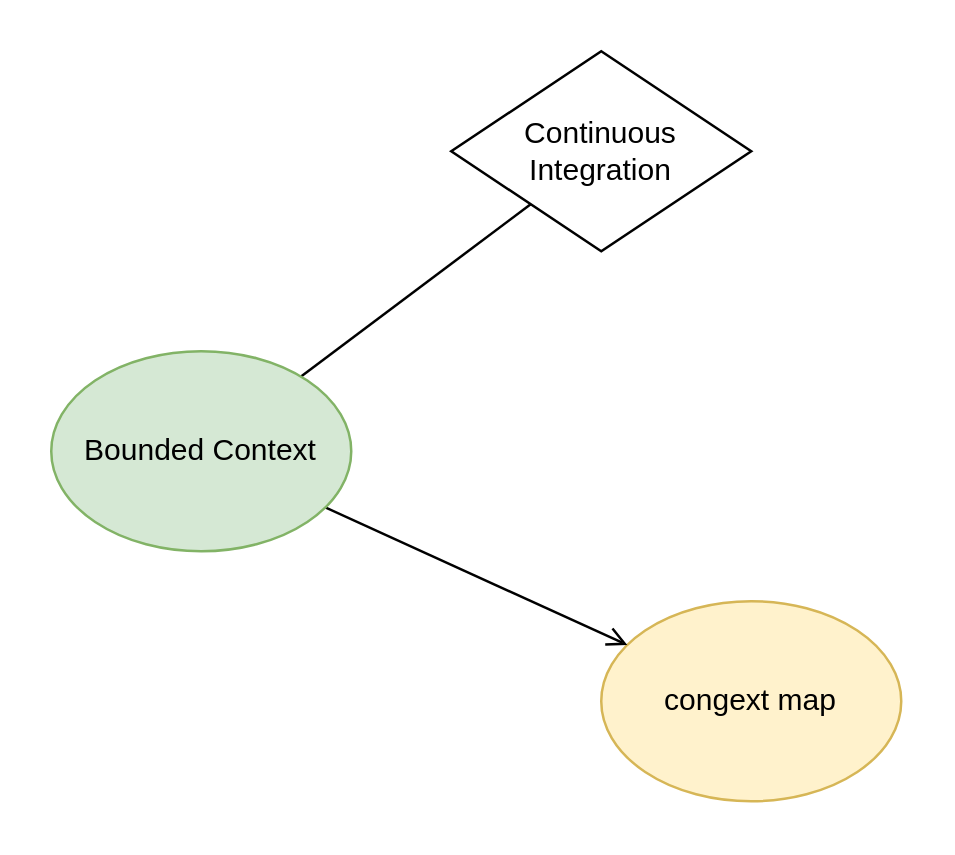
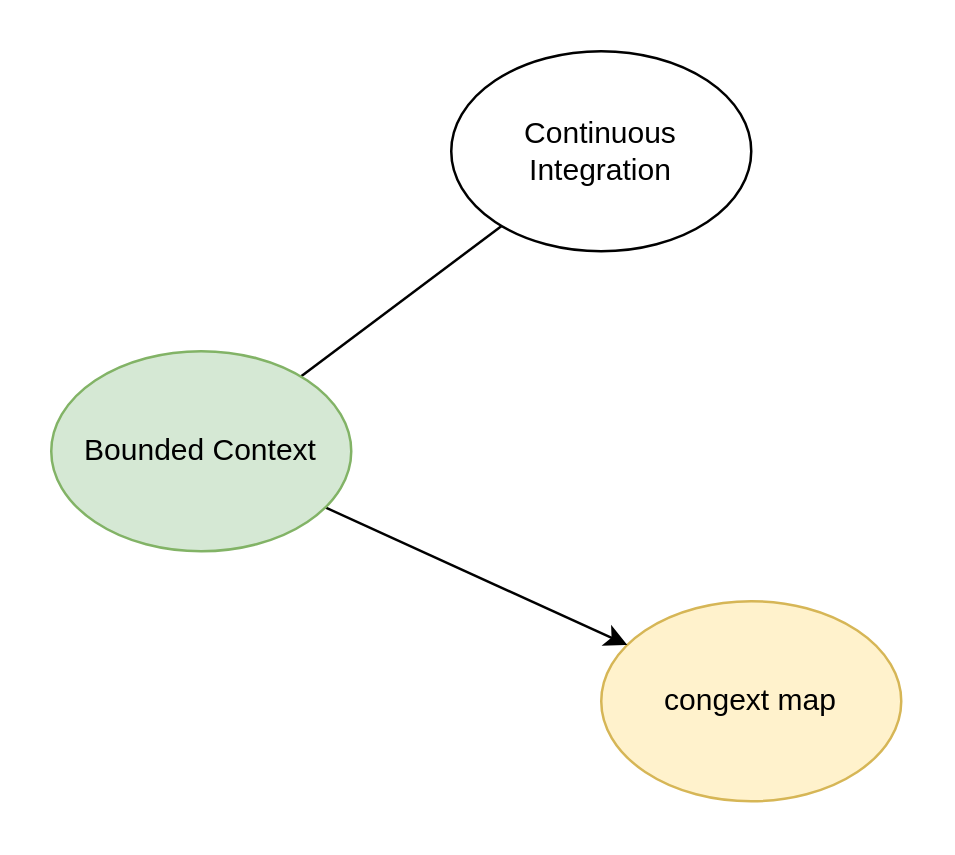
node "Continuous Integration": shape diamond -> ellipse
edge "Bounded Context" -> "congext map": arrowhead open -> classic
